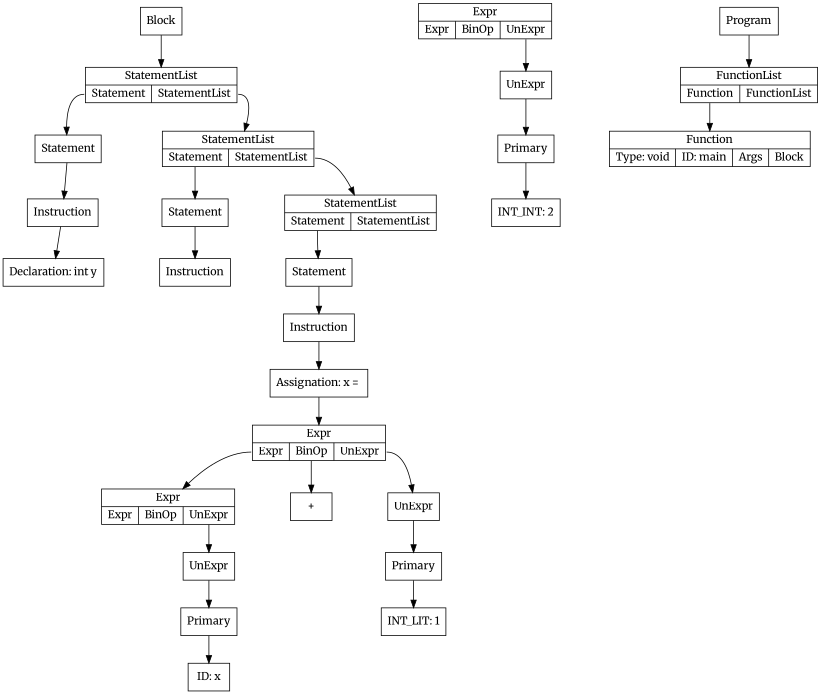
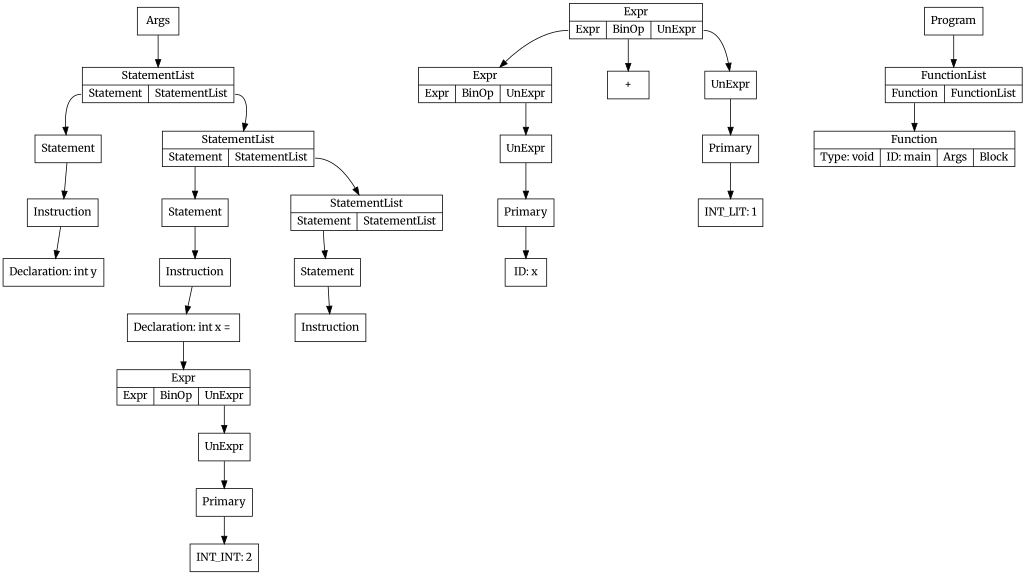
node "Block": label "Block" -> "Args"
node "Declaration: int x =": added
node "Assignation: x =": removed
